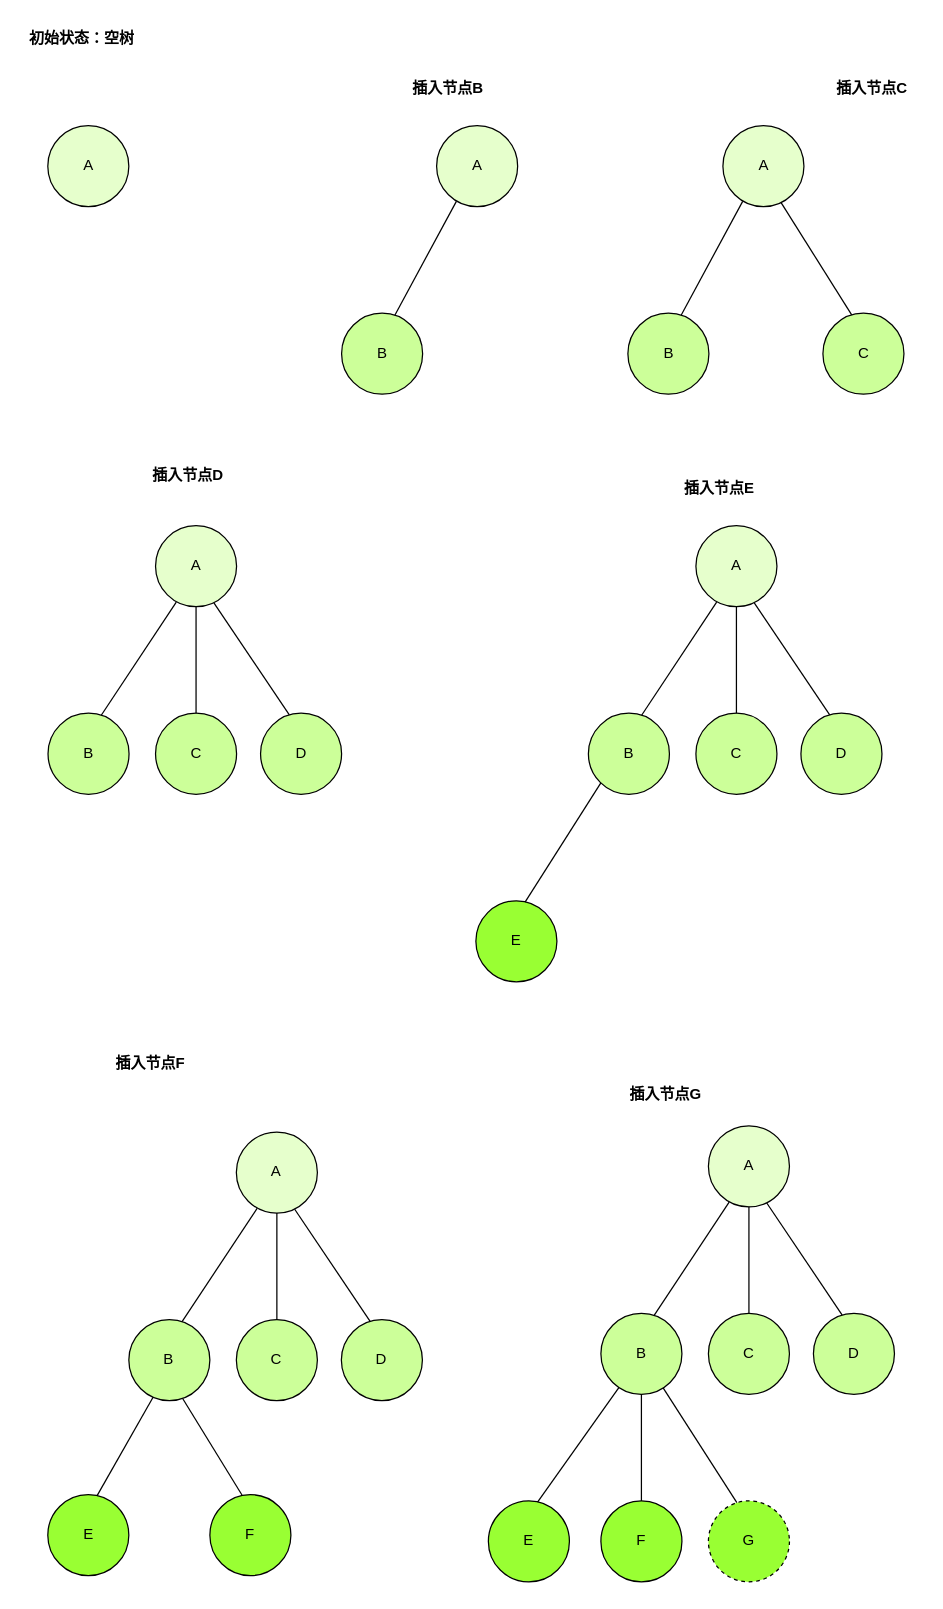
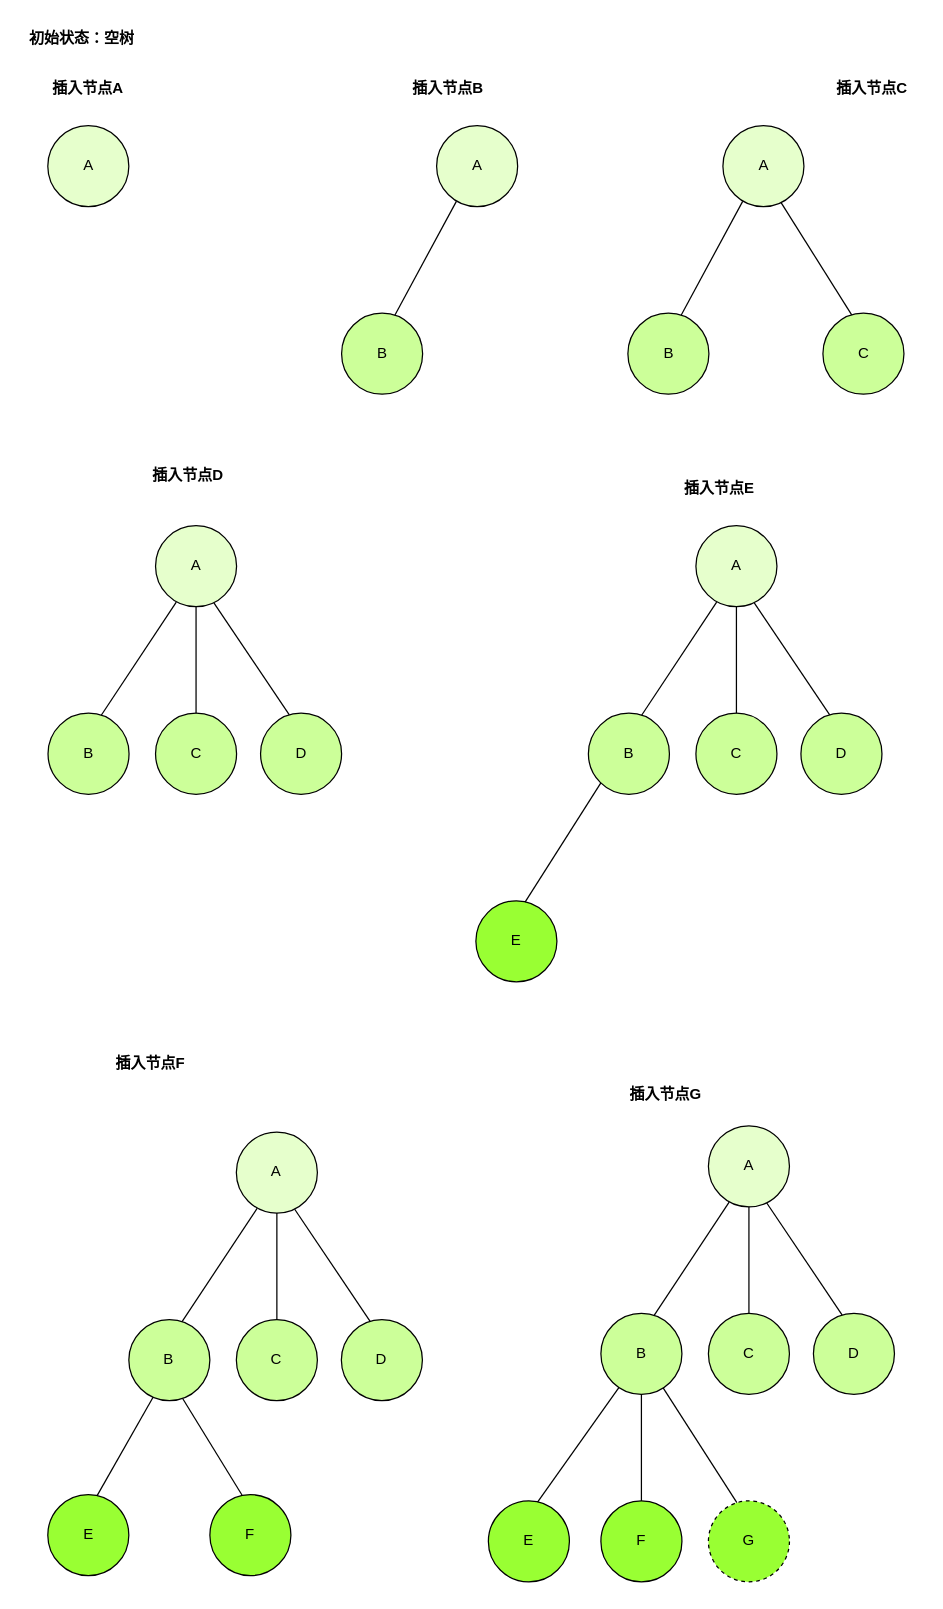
node "插入节点A": added
